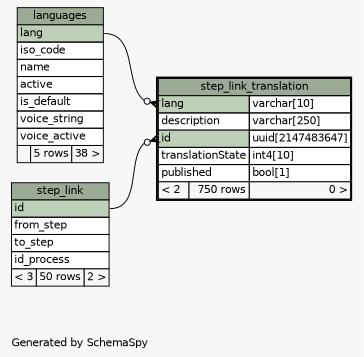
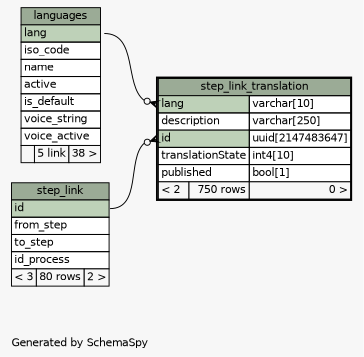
node "languages": text "5 rows" -> "5 link"
node "step_link": text "50 rows" -> "80 rows"
